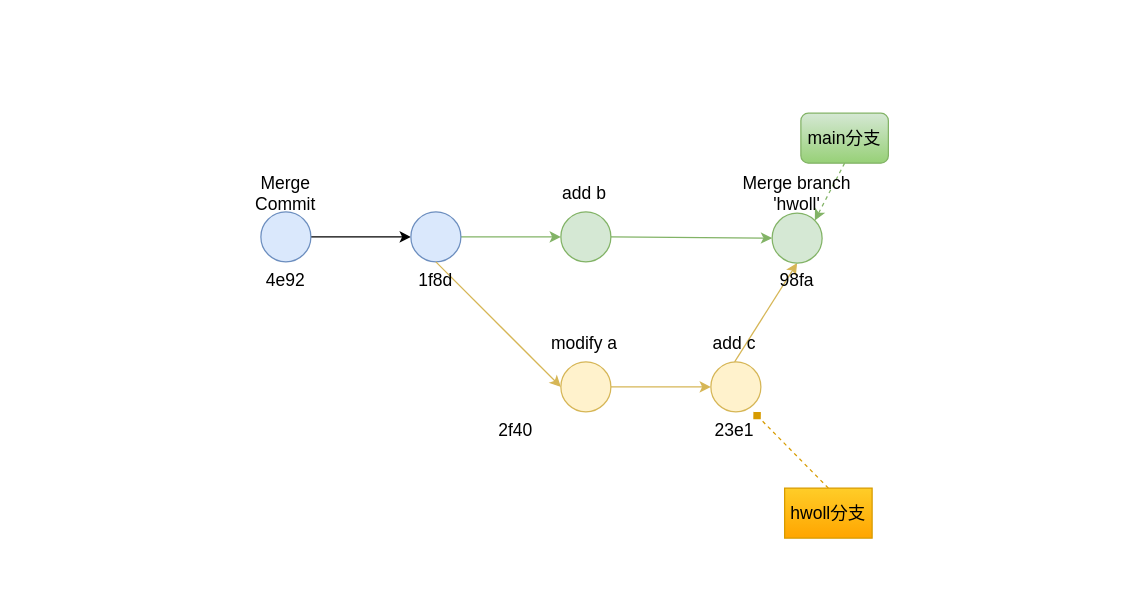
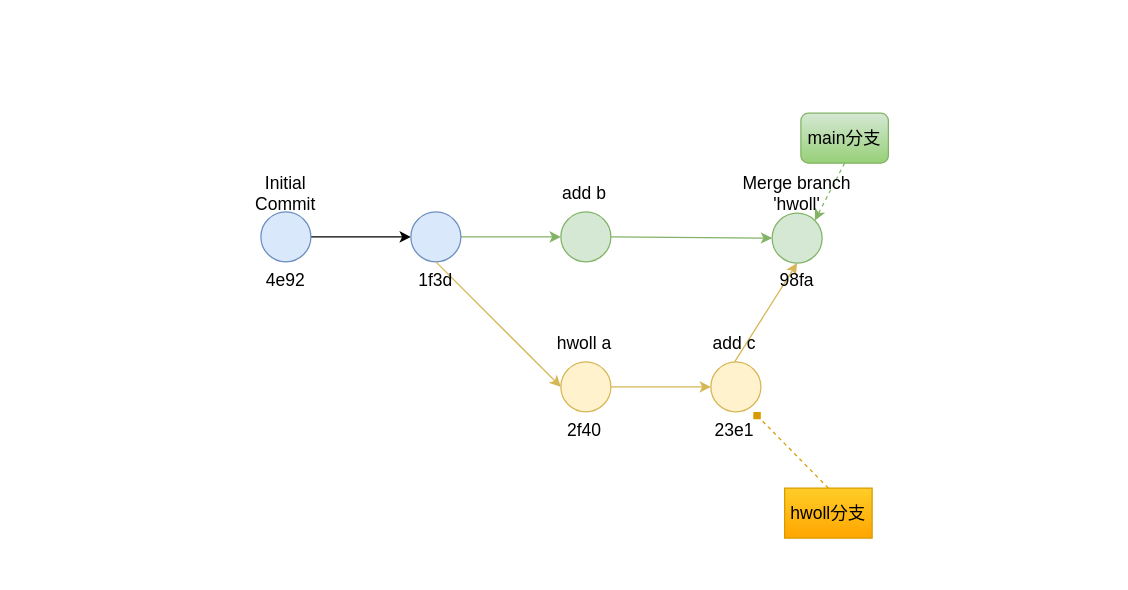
node "Merge Commit": label "Merge Commit" -> "Initial Commit"
node "1f8d": label "1f8d" -> "1f3d"
node "modify a": label "modify a" -> "hwoll a"
node "2f40": moved (516, 431) -> (584, 431)
